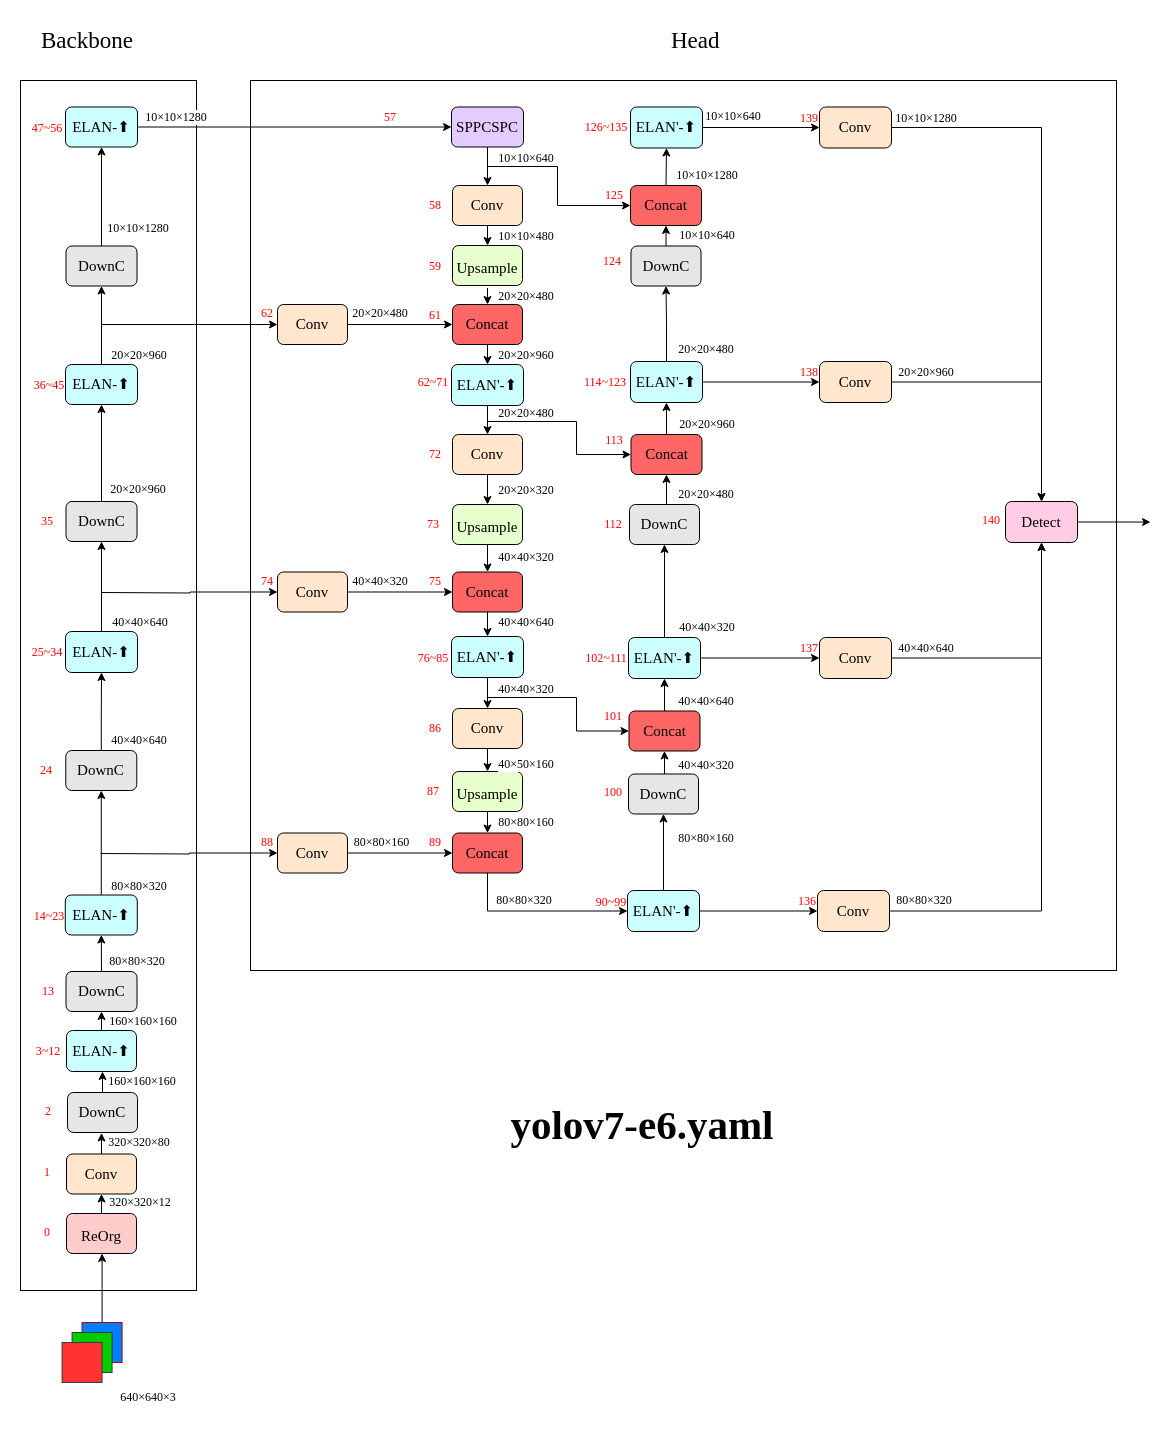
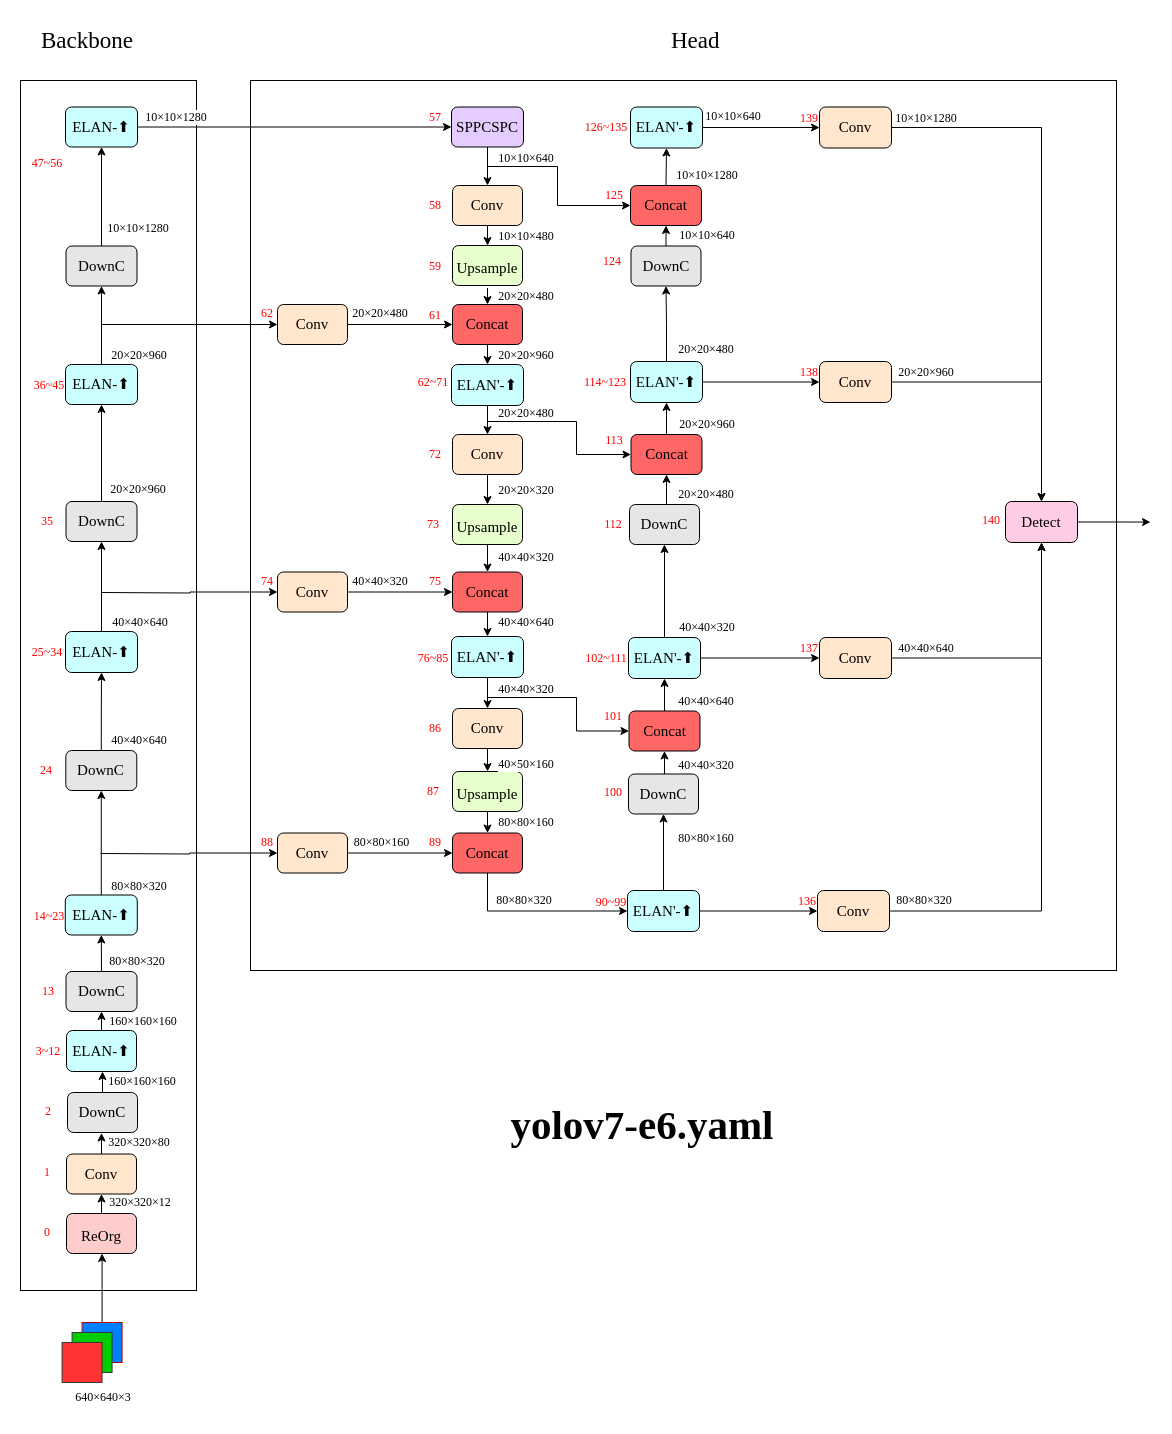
node "57": moved (391, 117) -> (436, 117)
node "47~56": moved (47, 129) -> (47, 164)
node "640×640×3": moved (148, 1398) -> (103, 1398)
